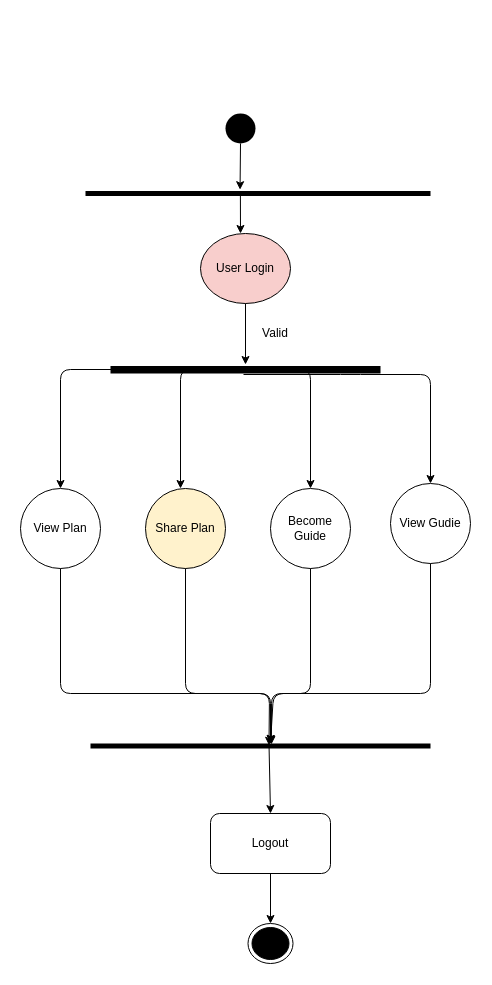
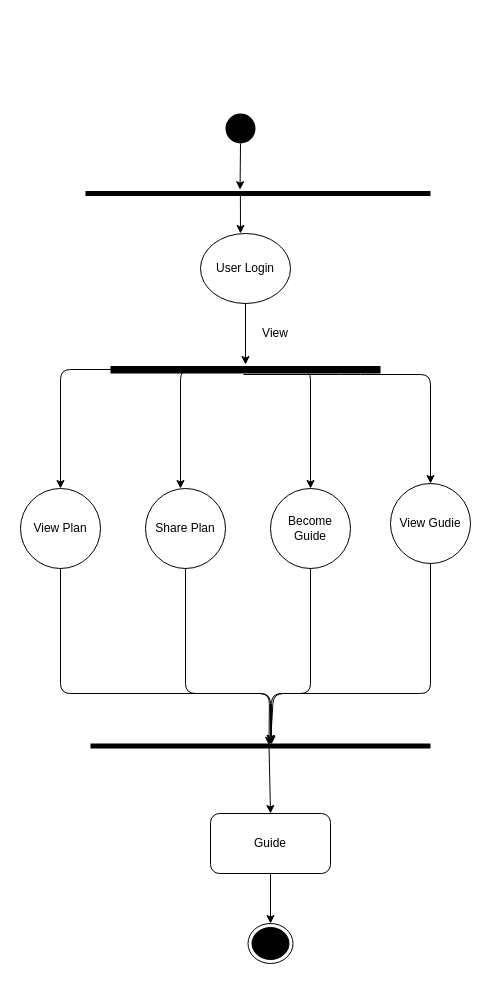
node "User Login": fillcolor #f8cecc -> #ffffff
node "Valid": label "Valid" -> "View"
node "Share Plan": fillcolor #fff2cc -> #ffffff
node "Logout": label "Logout" -> "Guide"
